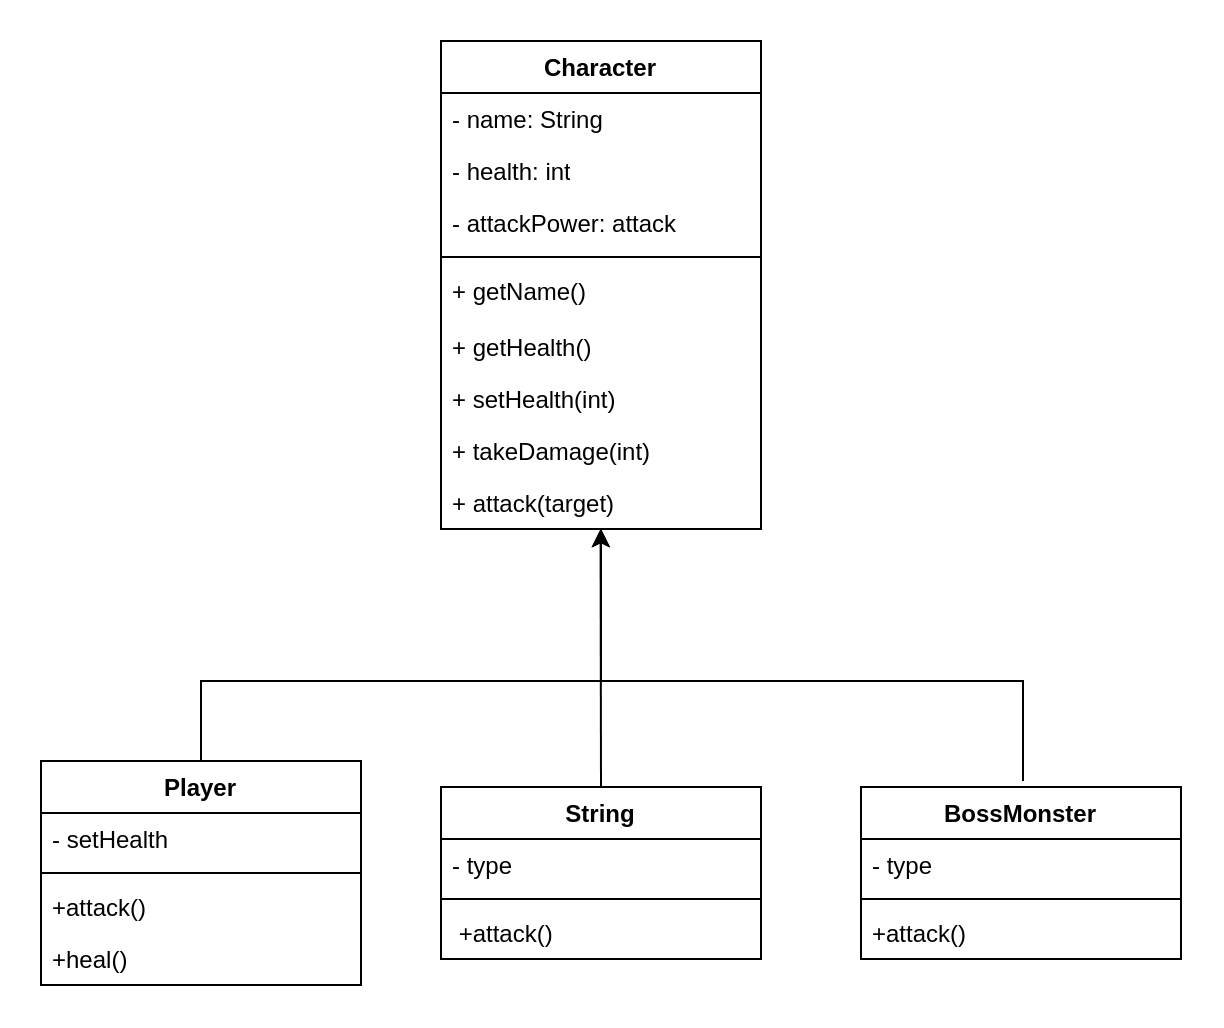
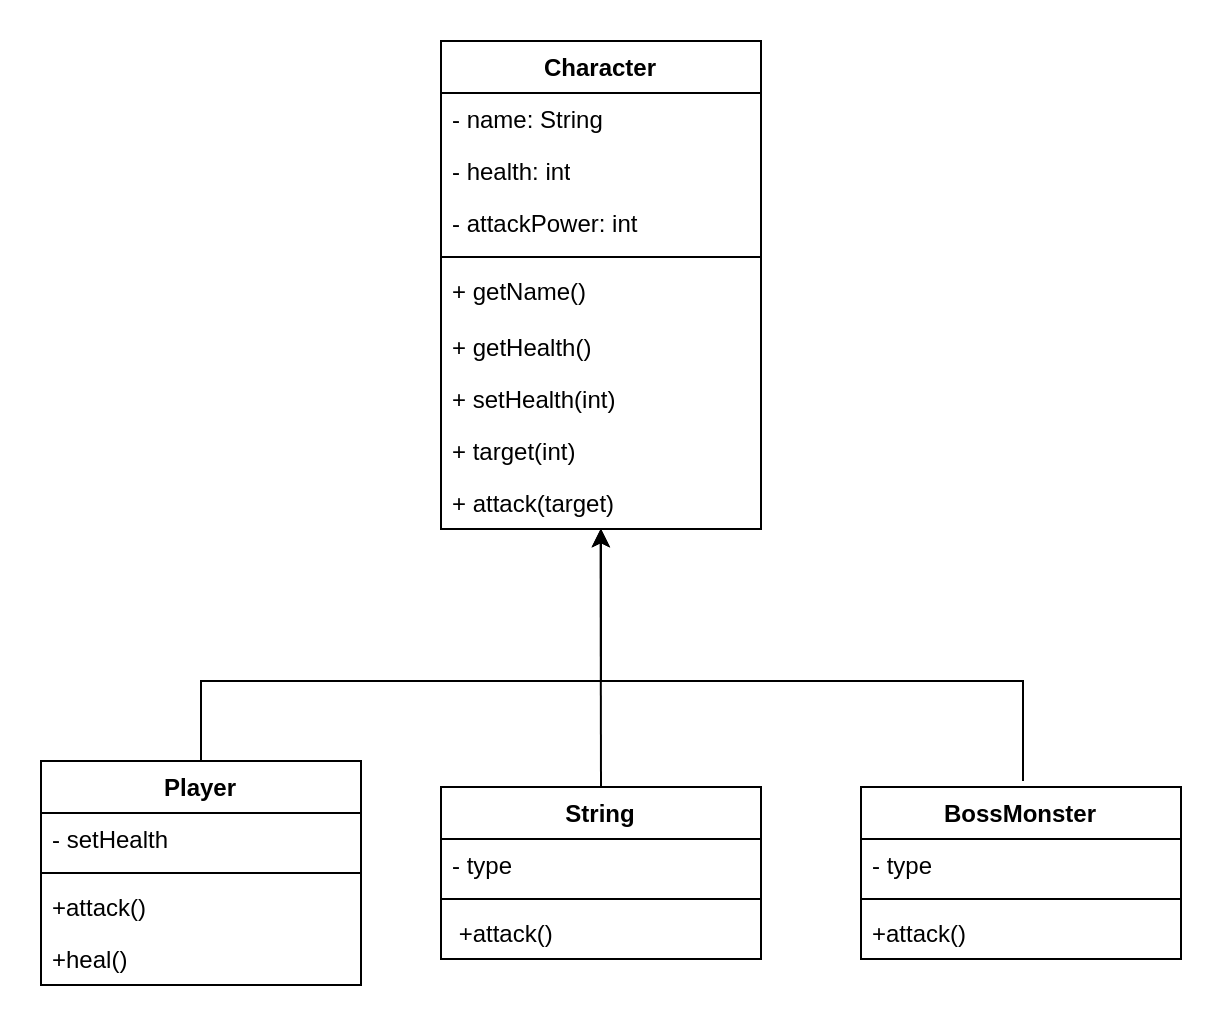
node "- attackPower: attack": label "- attackPower: attack" -> "- attackPower: int"
node "+ takeDamage(int)": label "+ takeDamage(int)" -> "+ target(int)"
